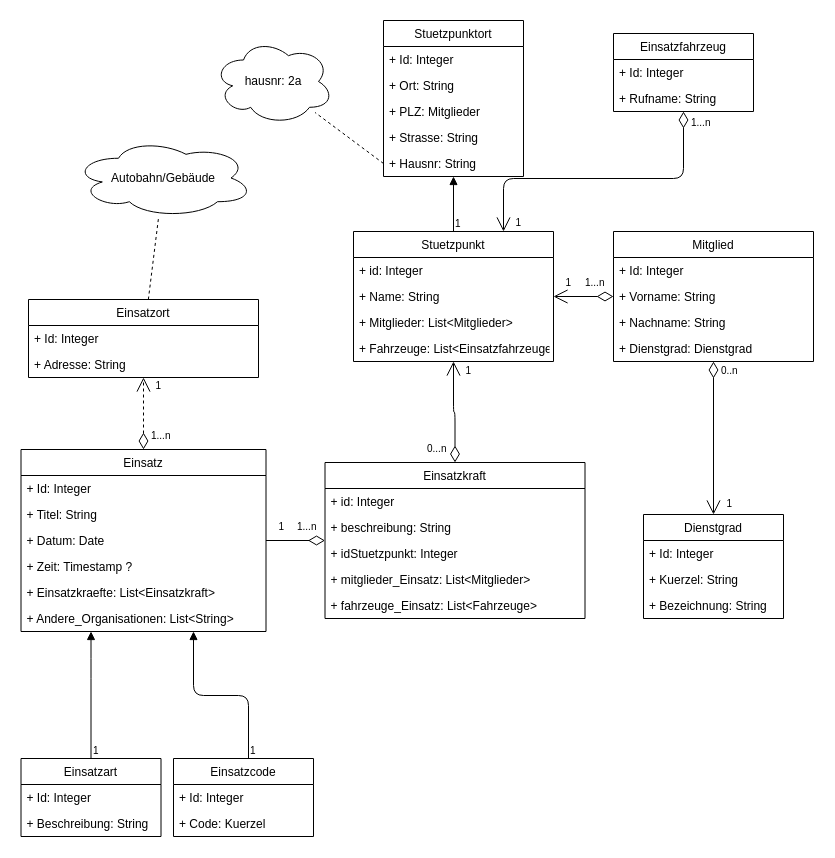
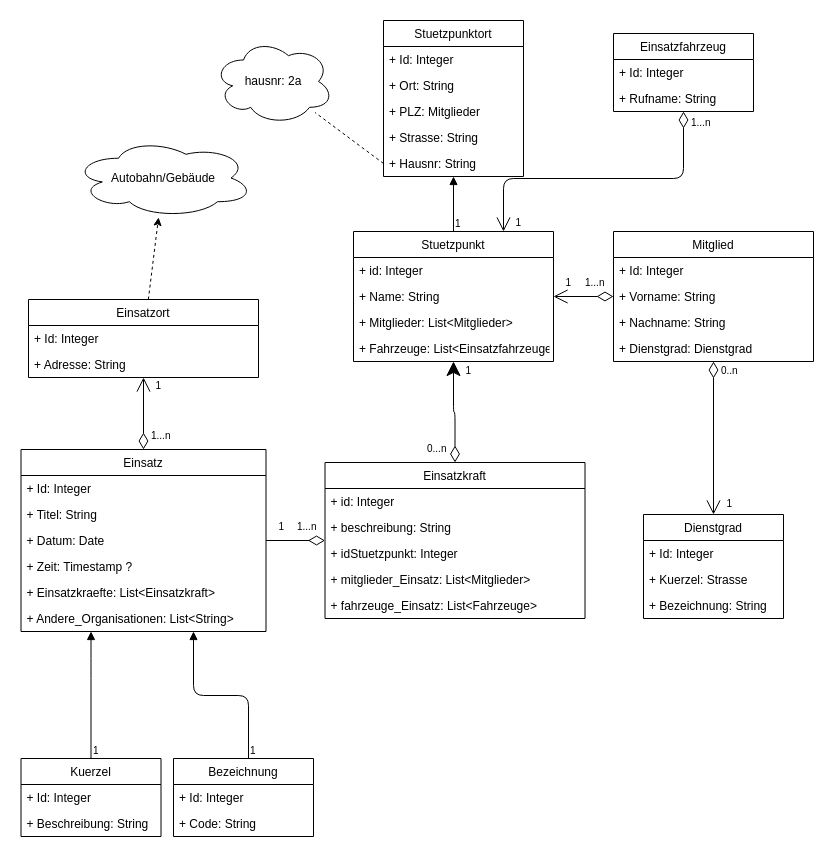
edge "Autobahn/Gebäude" -- "Einsatzort": arrowhead none -> classic
edge "Stuetzpunkt" -- "Einsatzkraft": arrowhead open -> classic
edge "Einsatzort" -- "Einsatz": style dashed -> solid
node "+ Kuerzel: String": label "+ Kuerzel: String" -> "+ Kuerzel: Strasse"
node "Einsatzart": label "Einsatzart" -> "Kuerzel"
node "Einsatzcode": label "Einsatzcode" -> "Bezeichnung"
node "+ Code: Kuerzel": label "+ Code: Kuerzel" -> "+ Code: String"
